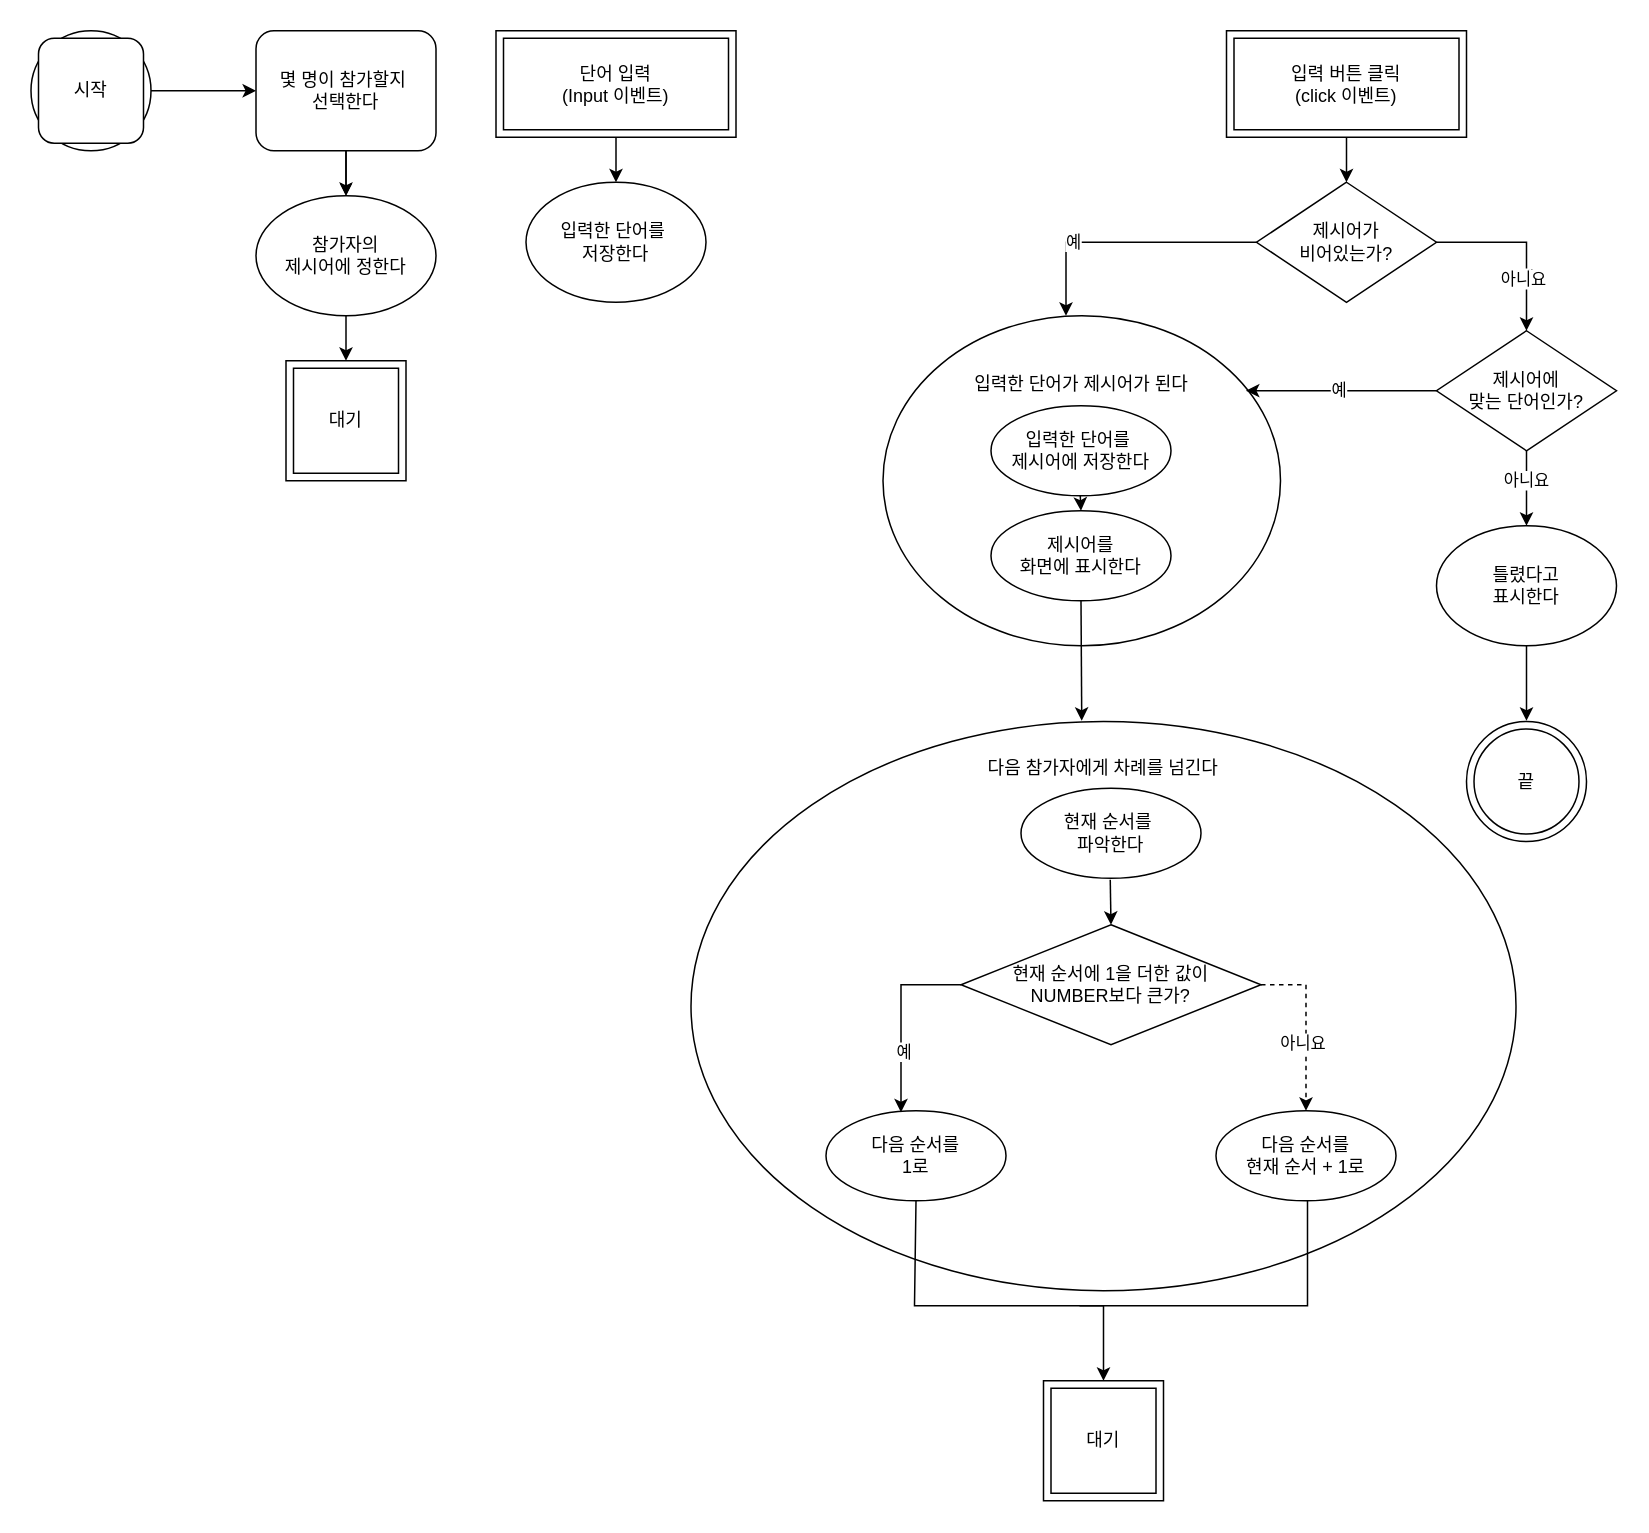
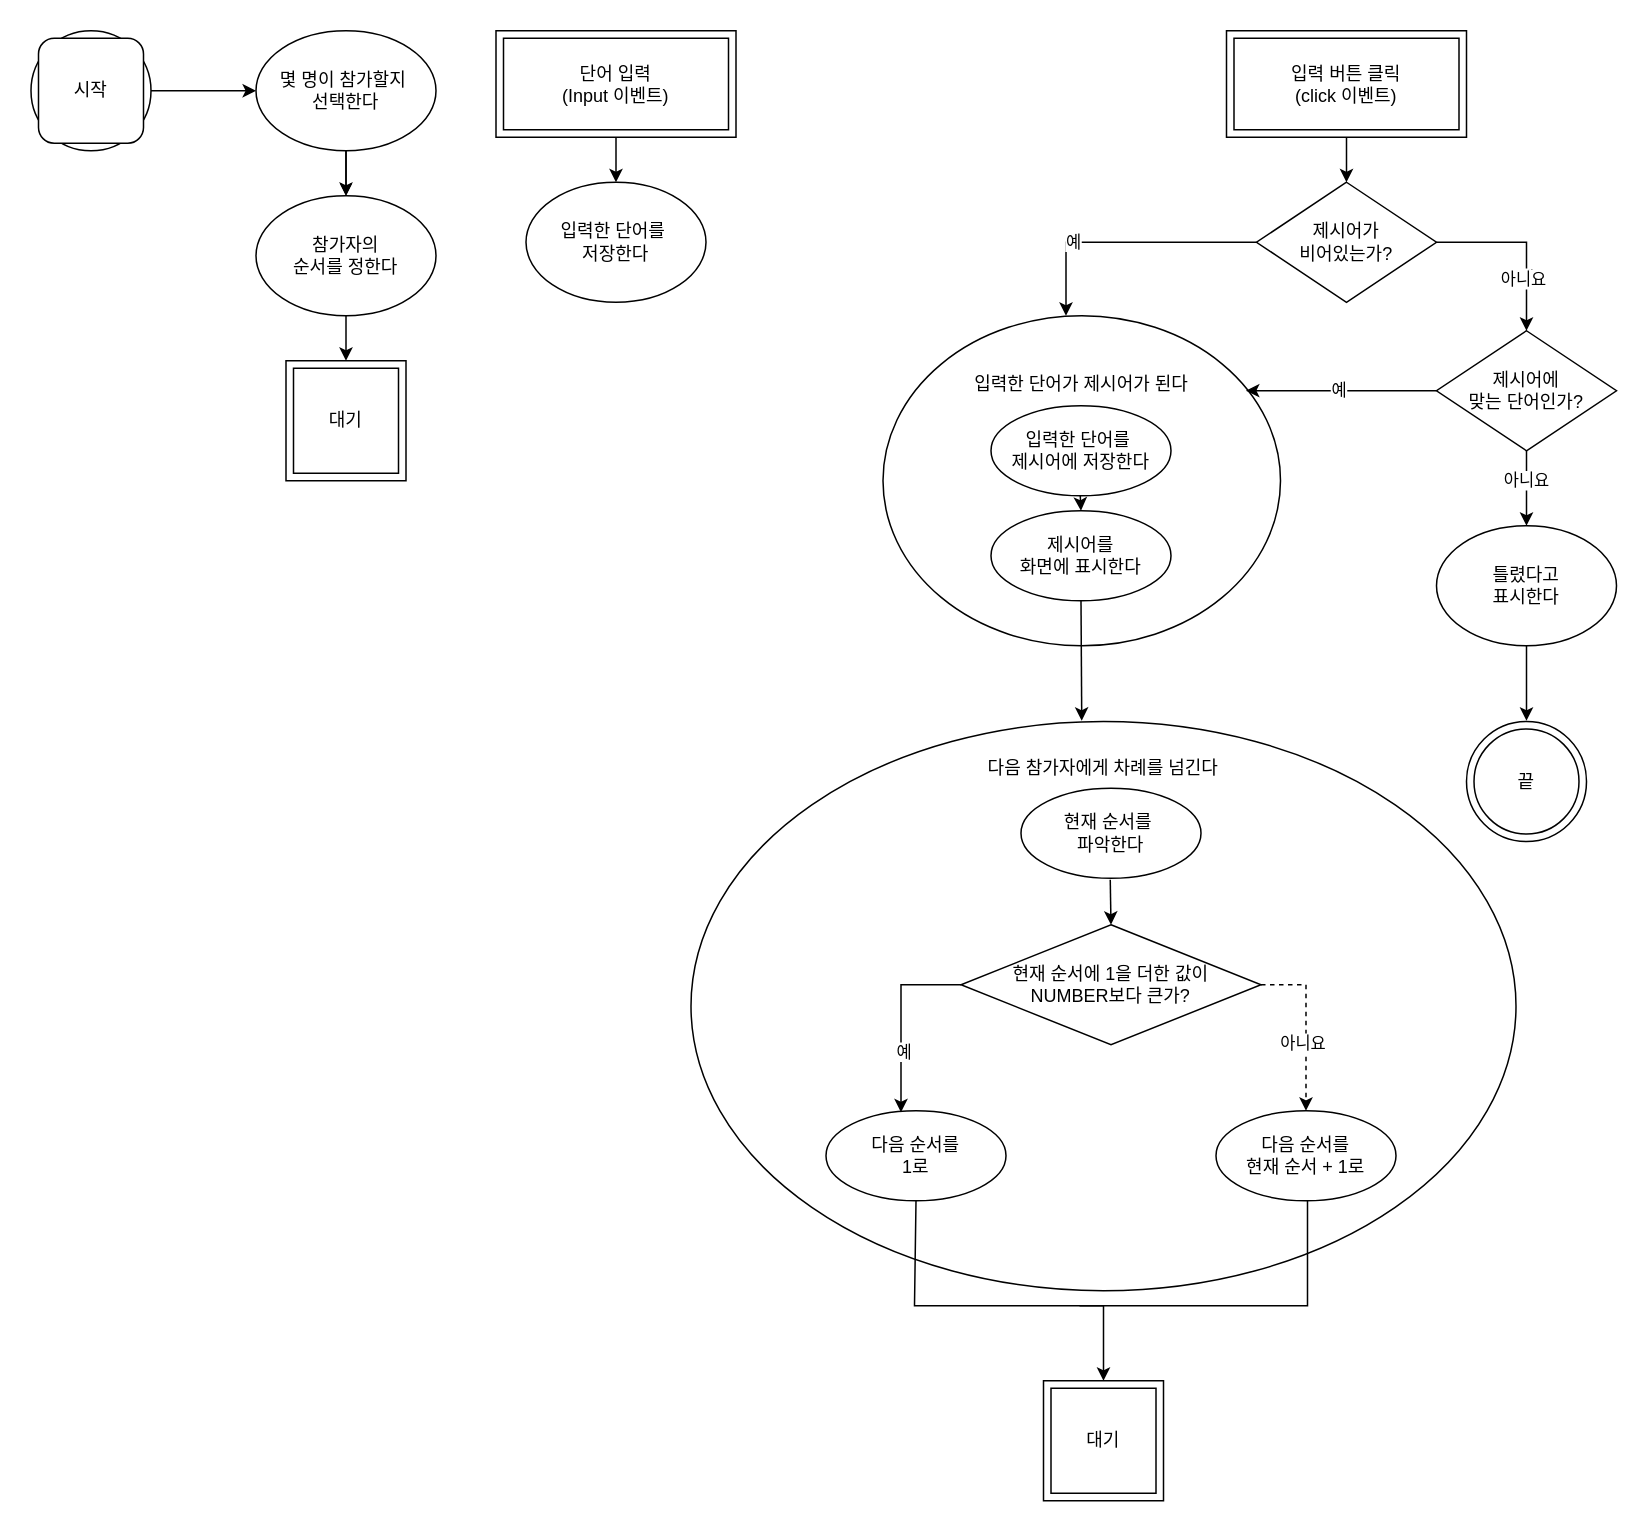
node "몇 명이 참가할지 선택한다": shape rounded rectangle -> ellipse
node "참가자의 제시어에 정한다": label "참가자의 제시어에 정한다" -> "참가자의 순서를 정한다"
